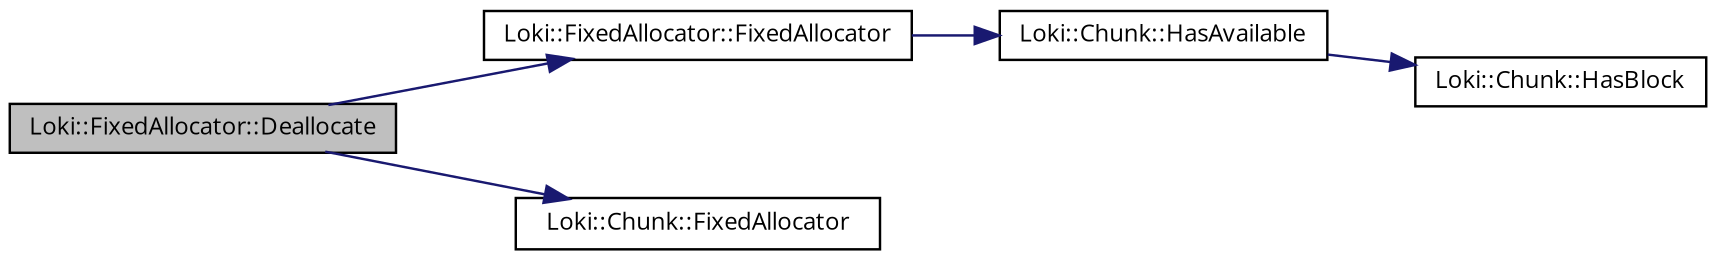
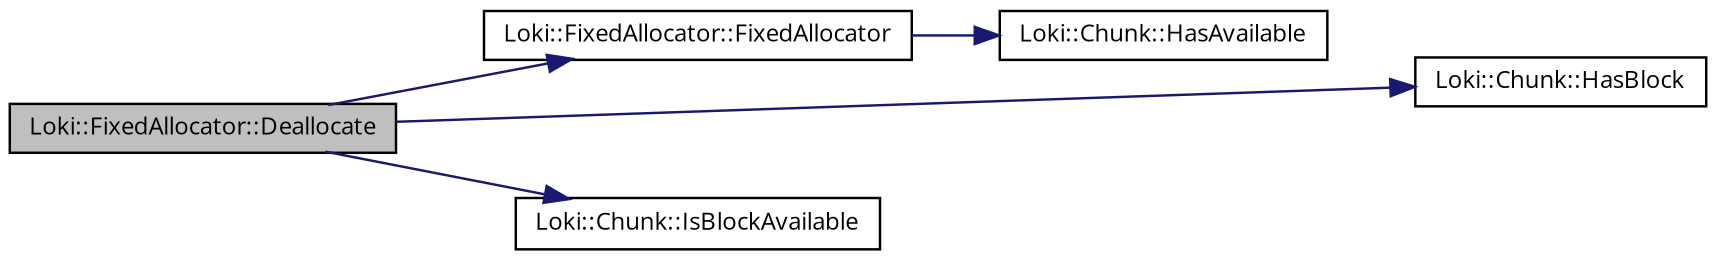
edge "Loki::Chunk::HasAvailable" -> "Loki::Chunk::HasBlock": now "Loki::FixedAllocator::Deallocate" -> "Loki::Chunk::HasBlock"
node "Loki::Chunk::FixedAllocator": label "Loki::Chunk::FixedAllocator" -> "Loki::Chunk::IsBlockAvailable"
